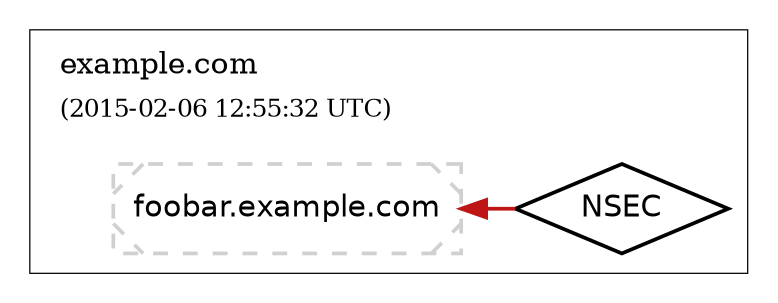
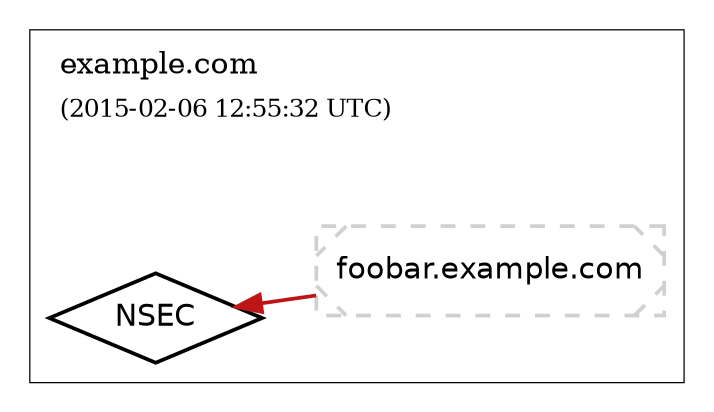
edge "NSEC" -> "foobar.example.com": reversed
